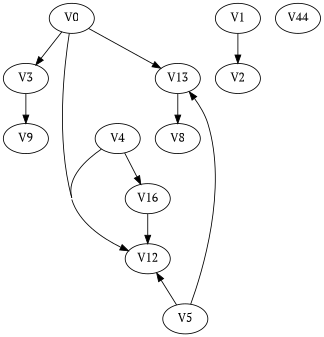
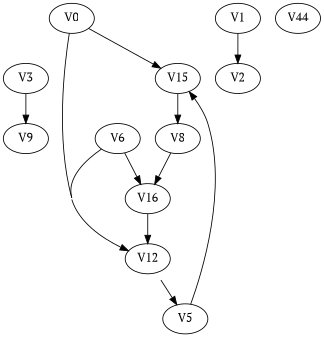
edge "V0" -> "V3": removed
node "V13": label "V13" -> "V15"
node "V4": label "V4" -> "V6"
edge "V8" -> "V16": added
edge "V5" -> "V12": reversed
